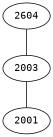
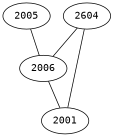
node "2005": added
node "2003": label "2003" -> "2006"
edge "2604" -- "2001": added
